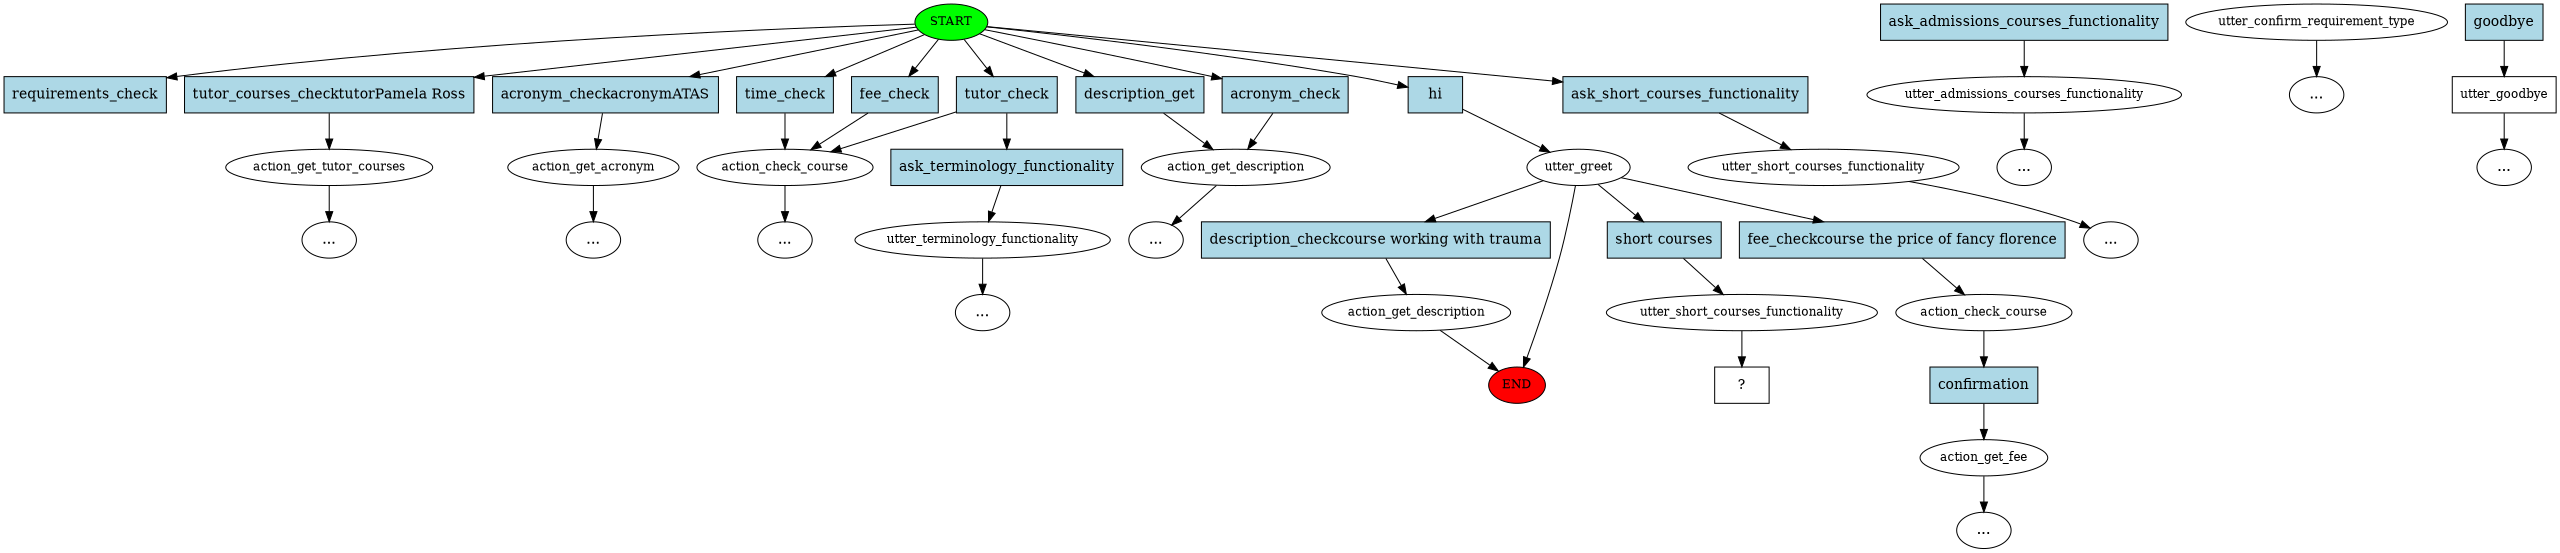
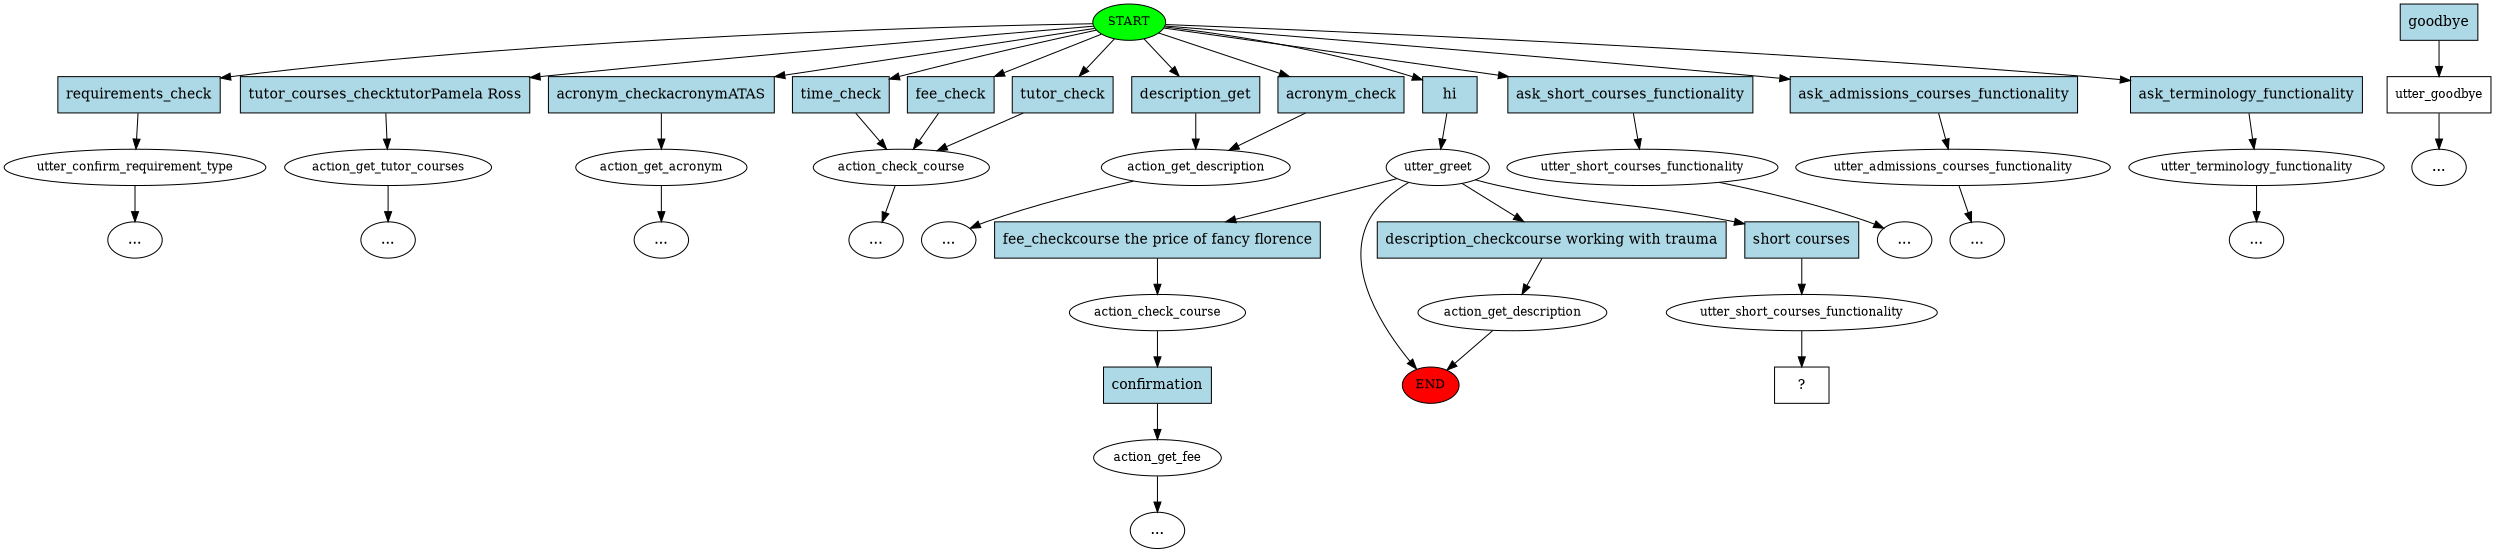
edge "START" -> "ask_admissions_courses_functionality": added
edge "requirements_check" -> "utter_confirm_requirement_type": added
edge "tutor_check" -> "ask_terminology_functionality": now "START" -> "ask_terminology_functionality"
